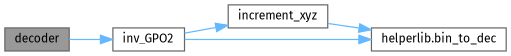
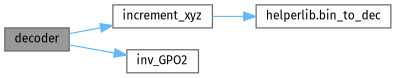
edge "inv_GPO2" -> "increment_xyz": now "decoder" -> "increment_xyz"
edge "inv_GPO2" -> "helperlib.bin_to_dec": removed
